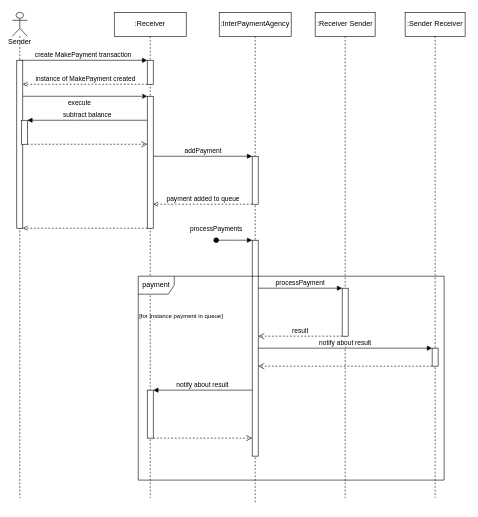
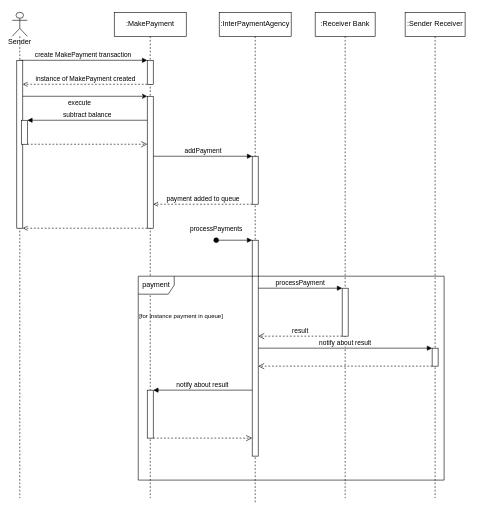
node ":Receiver": label ":Receiver" -> ":MakePayment"
node ":Receiver Sender": label ":Receiver Sender" -> ":Receiver Bank"
